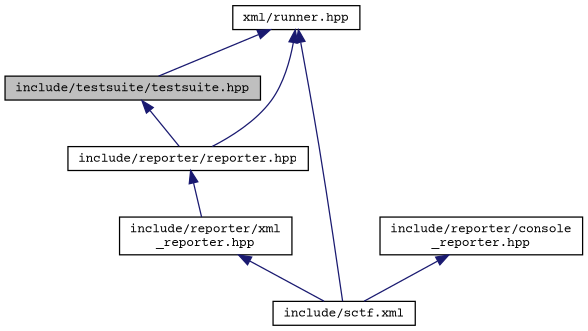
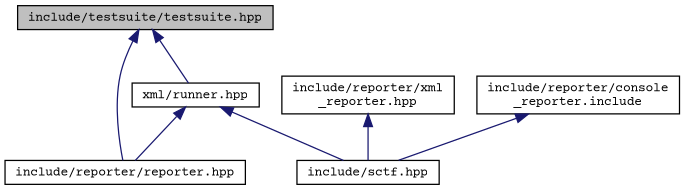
edge "include/testsuite/testsuite.hpp" -> "xml/runner.hpp": reversed
edge "include/reporter/xml _reporter.hpp" -> "include/reporter/reporter.hpp": removed
node "include/reporter/console _reporter.hpp": label "include/reporter/console _reporter.hpp" -> "include/reporter/console _reporter.include"
node "include/sctf.xml": label "include/sctf.xml" -> "include/sctf.hpp"
